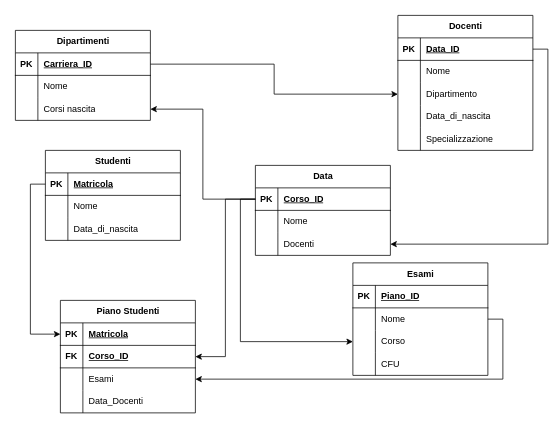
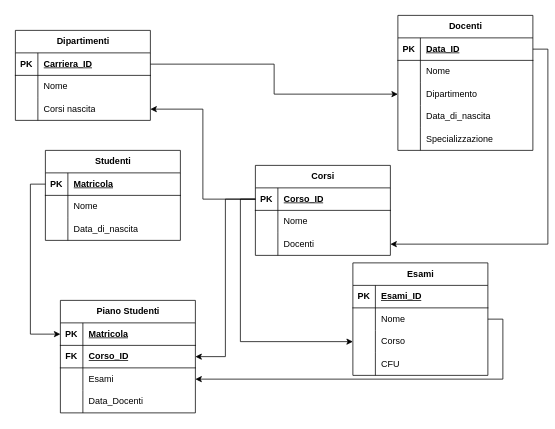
node "Data": label "Data" -> "Corsi"
node "Piano_ID": label "Piano_ID" -> "Esami_ID"
